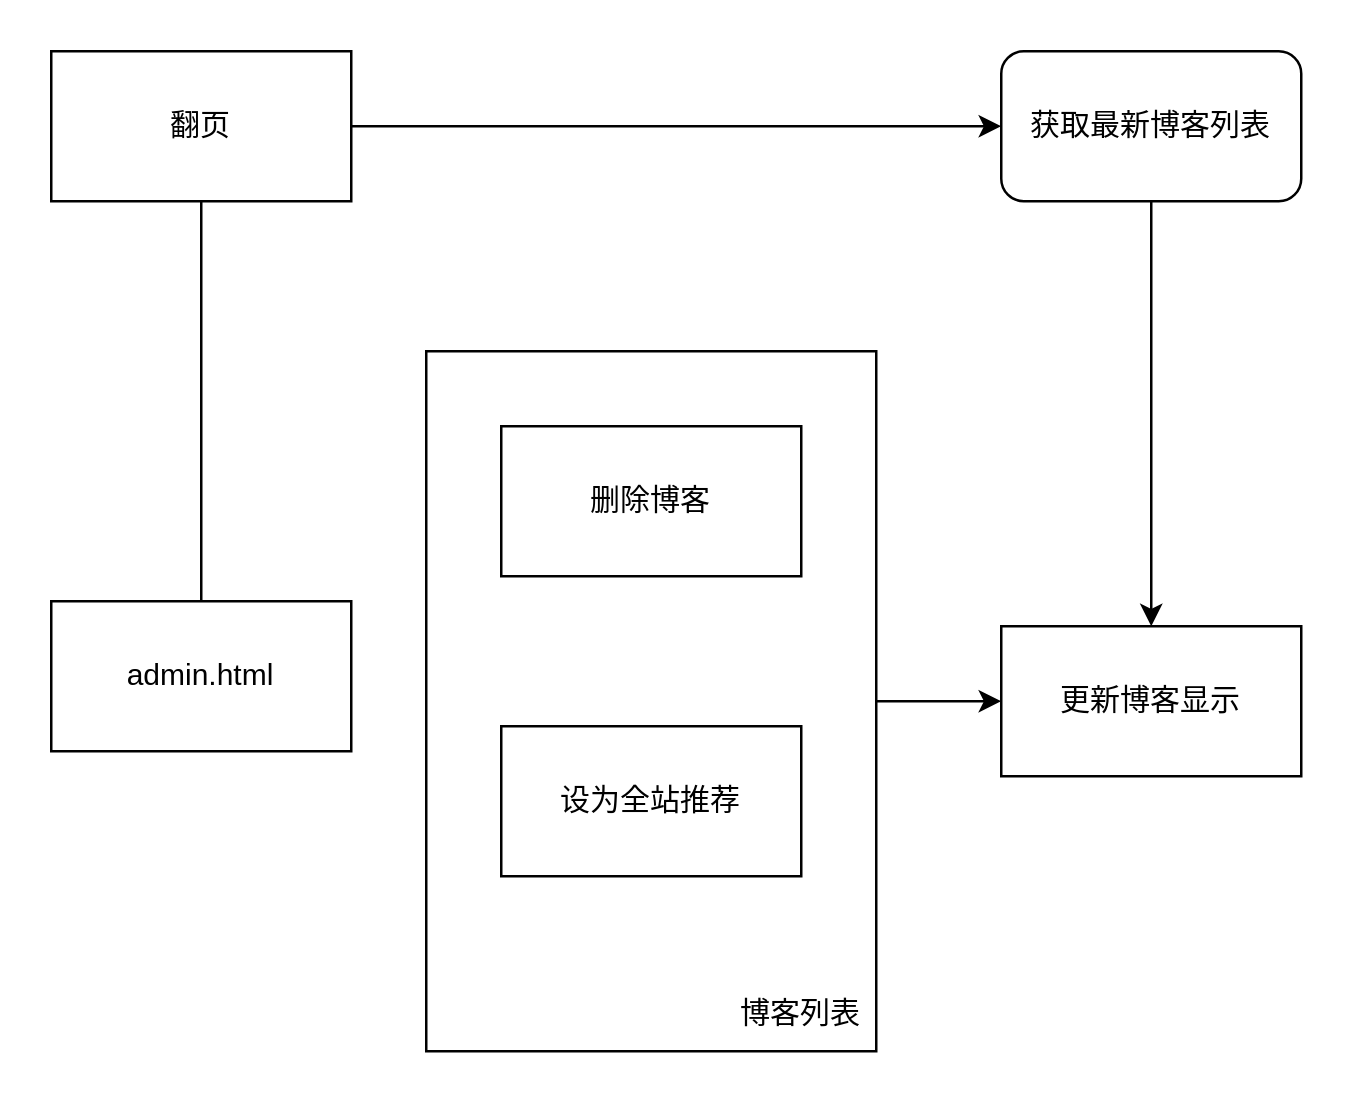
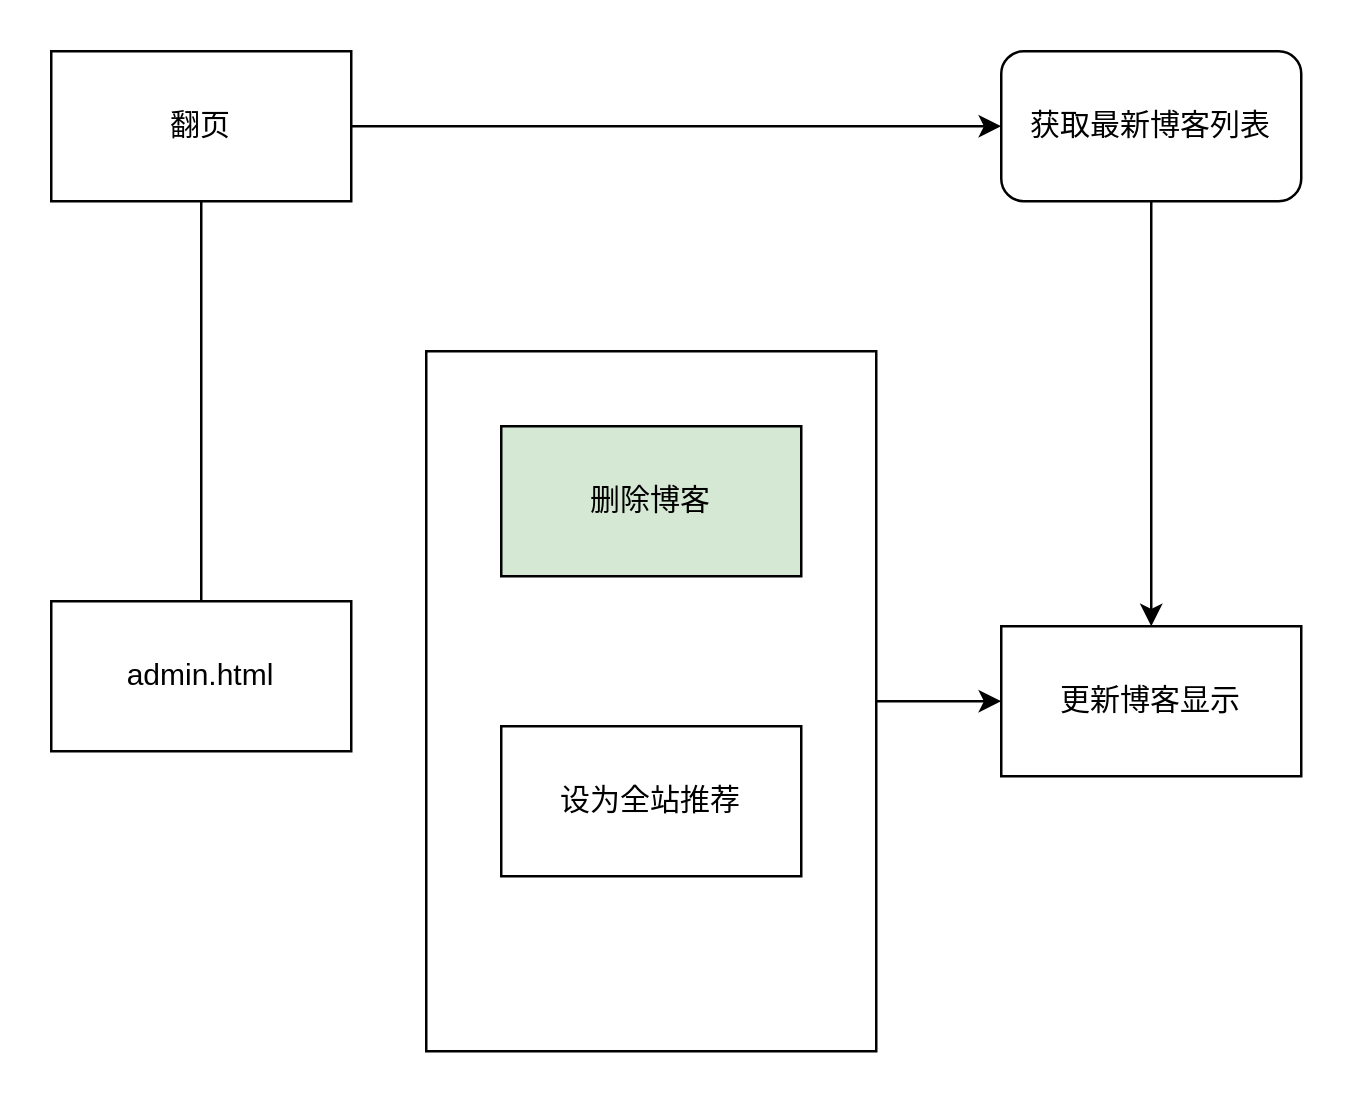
node "删除博客": fillcolor #ffffff -> #d5e8d4
node "博客列表": removed
